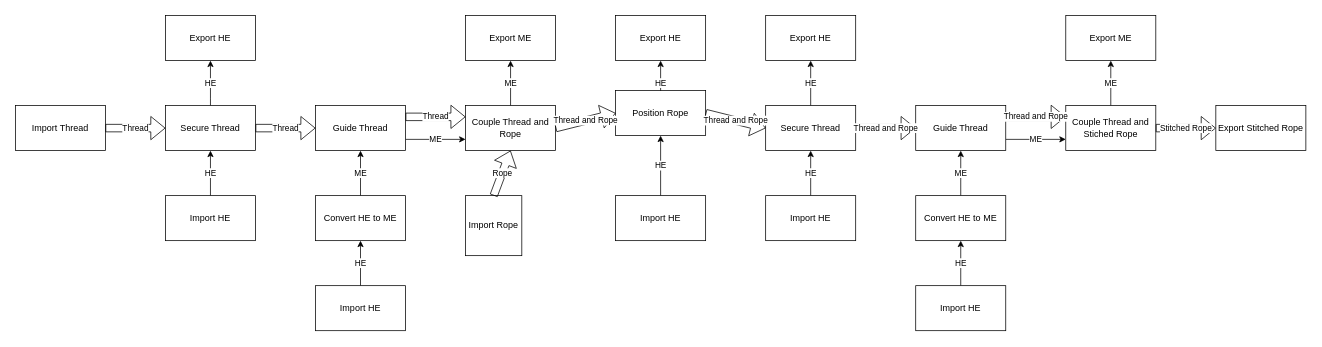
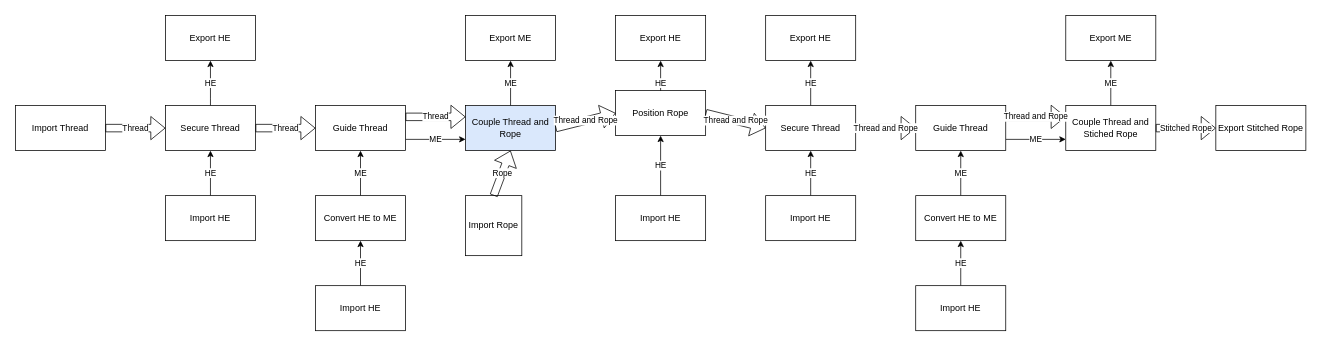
node "Couple Thread and Rope": fillcolor #ffffff -> #dae8fc
